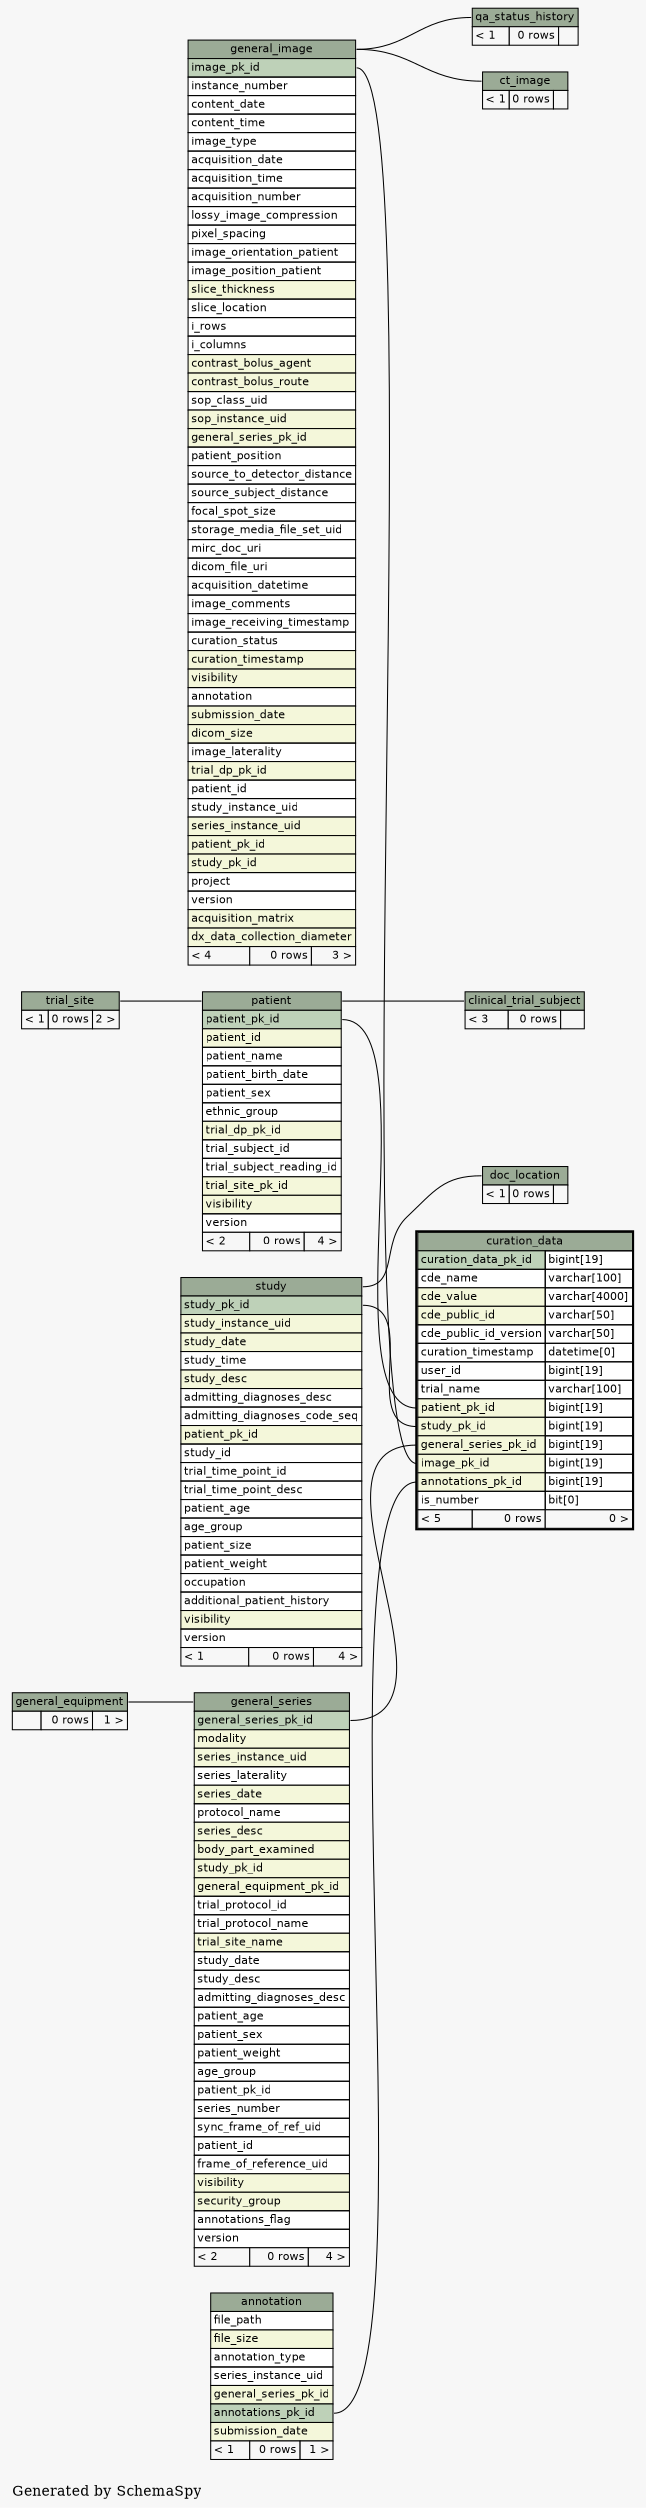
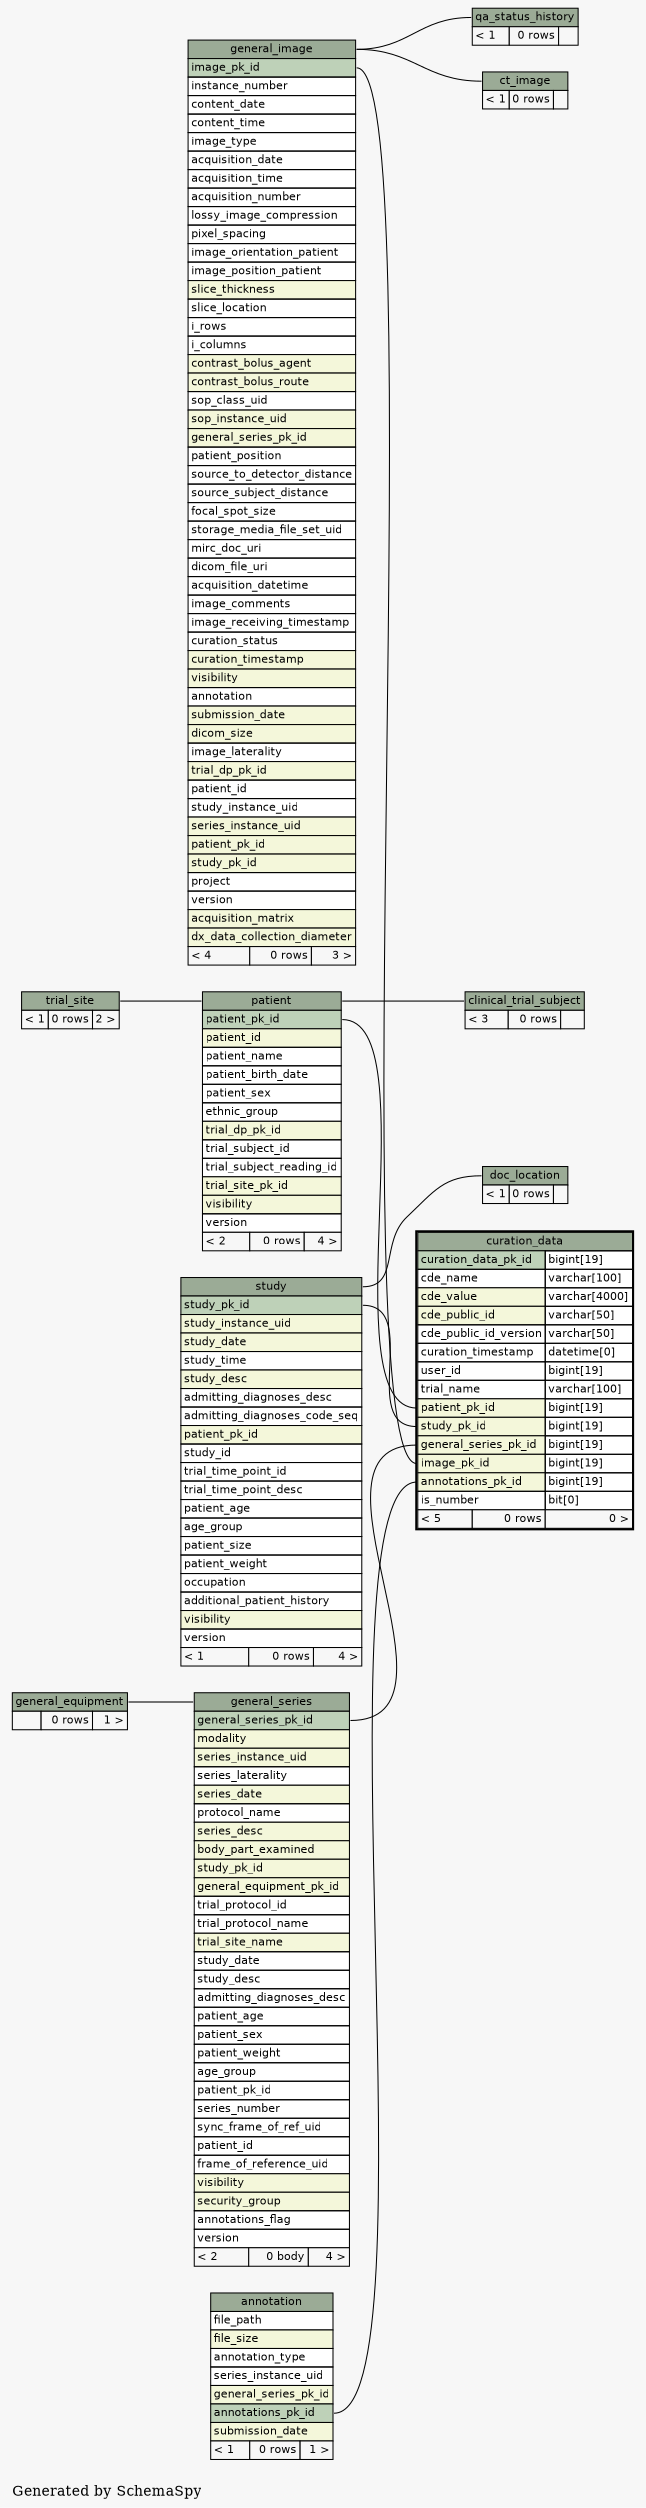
node "general_series": text "0 rows" -> "0 body"
